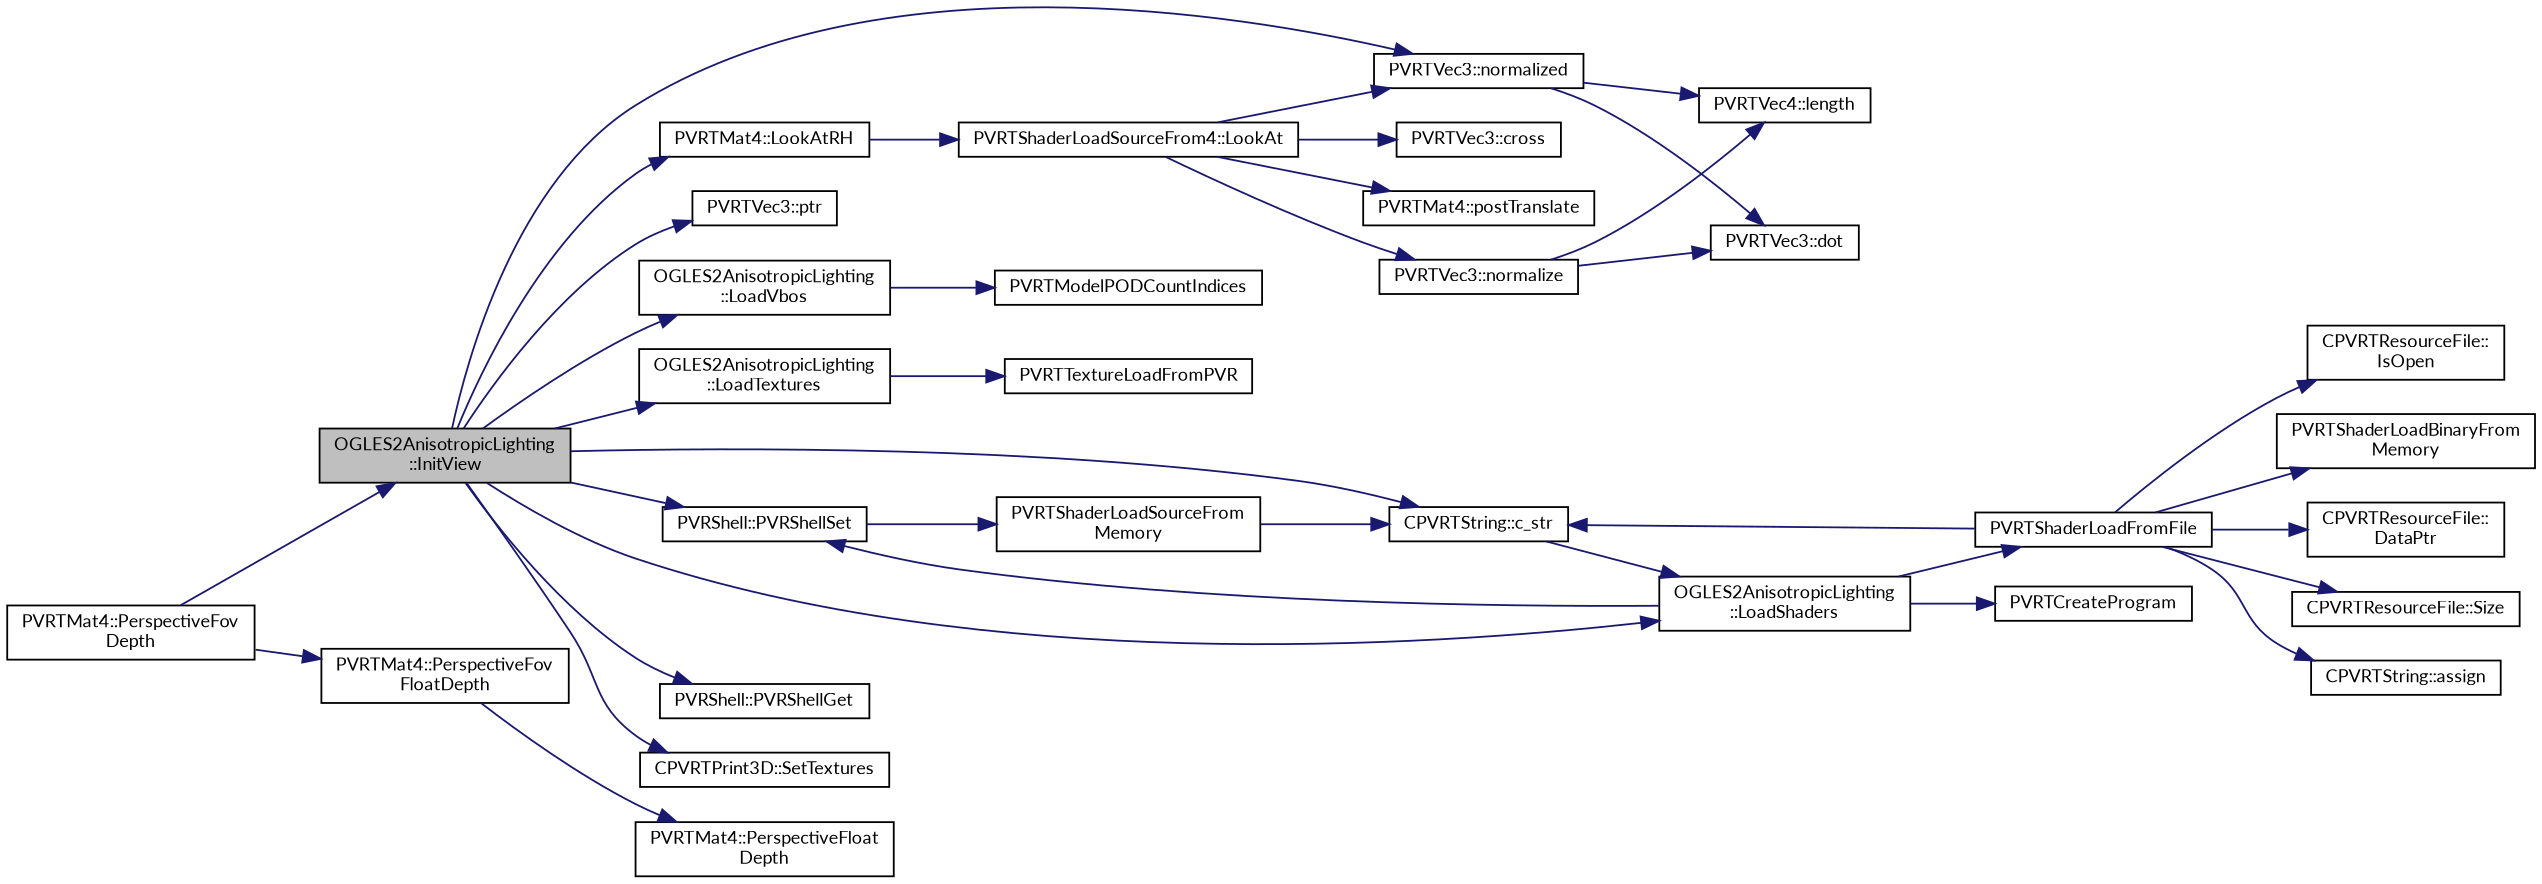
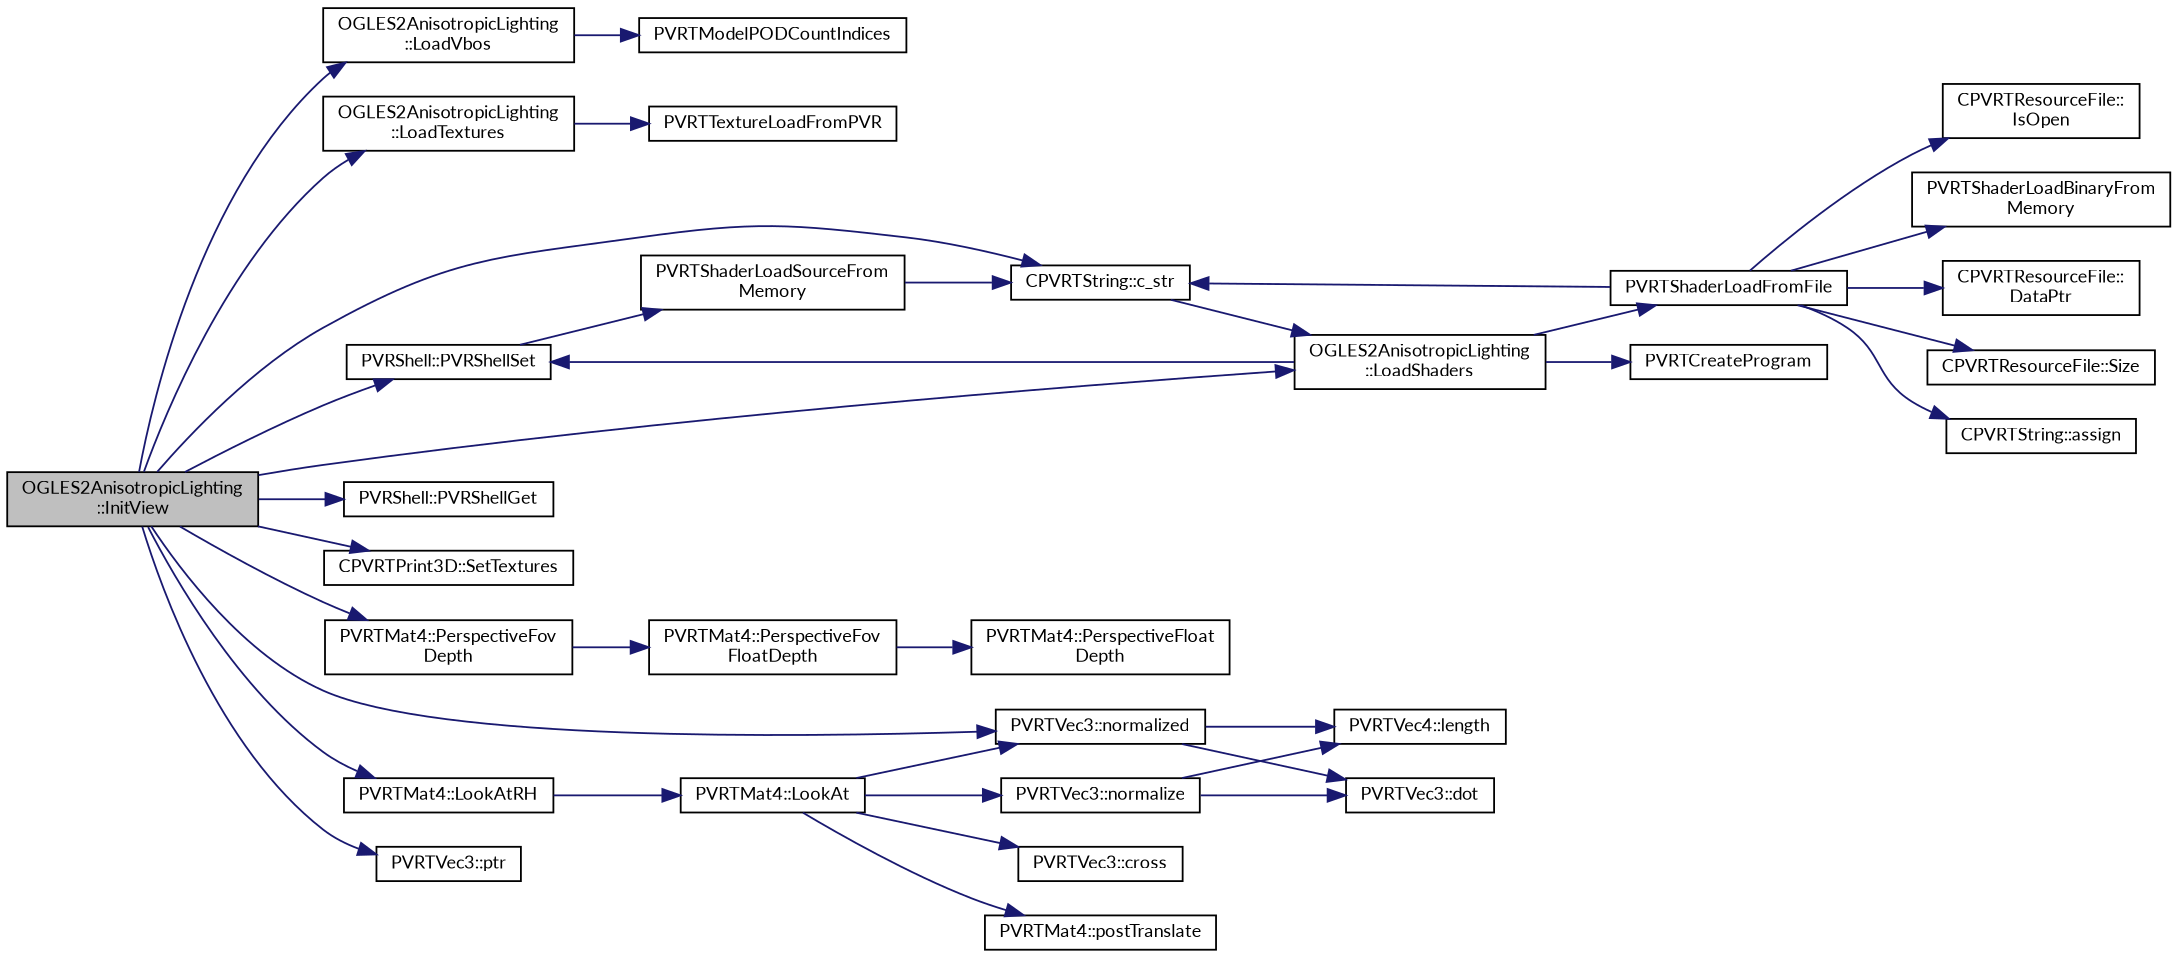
node "PVRTShaderLoadSourceFrom4::LookAt": label "PVRTShaderLoadSourceFrom4::LookAt" -> "PVRTMat4::LookAt"
edge "PVRTMat4::PerspectiveFov Depth" -> "OGLES2AnisotropicLighting ::InitView": reversed
